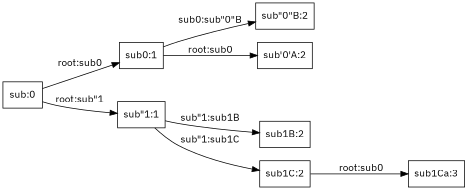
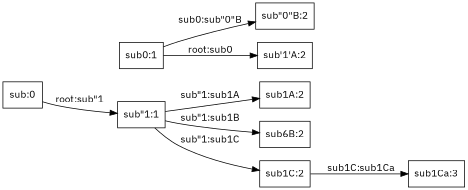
node "sub'0'A:2": label "sub'0'A:2" -> "sub'1'A:2"
edge "sub:0" -> "sub0:1": removed, label "root:sub0"
node "sub1A:2": added
node "sub1B:2": label "sub1B:2" -> "sub6B:2"
edge "sub1C:2" -> "sub1Ca:3": label "root:sub0" -> "sub1C:sub1Ca"
